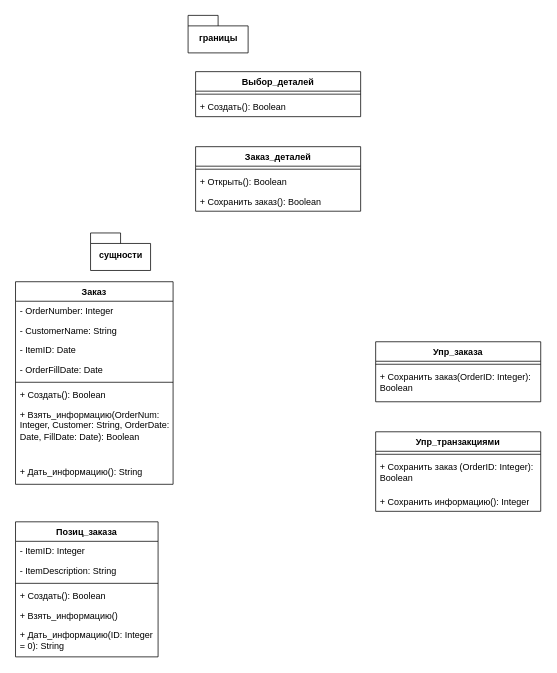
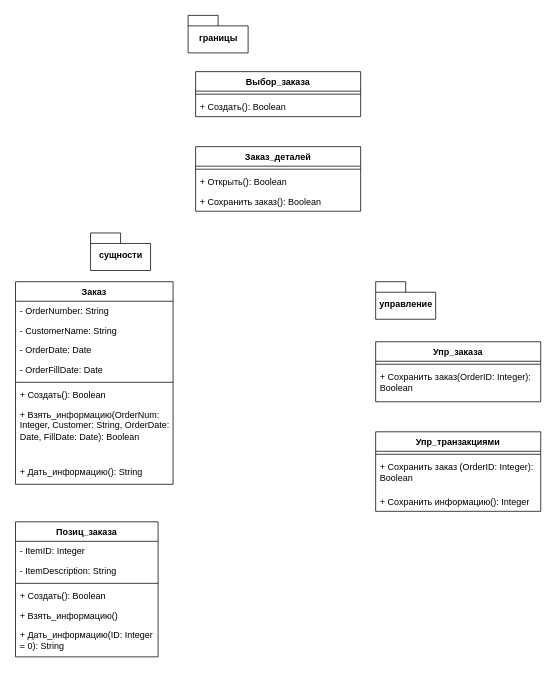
node "Выбор_деталей": label "Выбор_деталей" -> "Выбор_заказа"
node "управление": added
node "- OrderNumber: Integer": label "- OrderNumber: Integer" -> "- OrderNumber: String"
node "- ItemID: Date": label "- ItemID: Date" -> "- OrderDate: Date"
